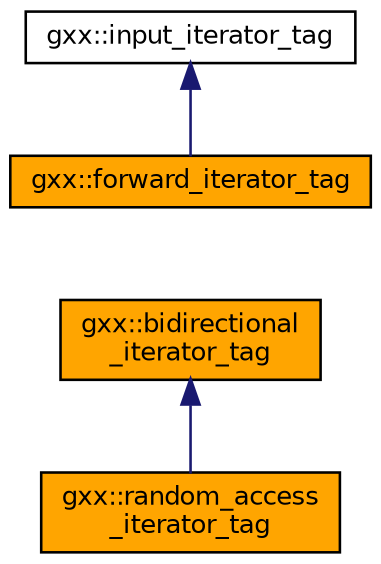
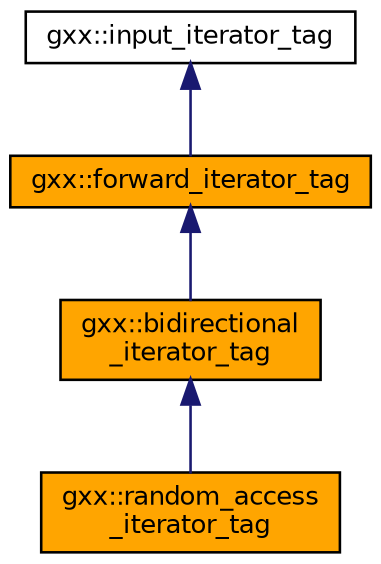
edge "gxx::bidirectional _iterator_tag" -> "gxx::forward_iterator_tag": added
